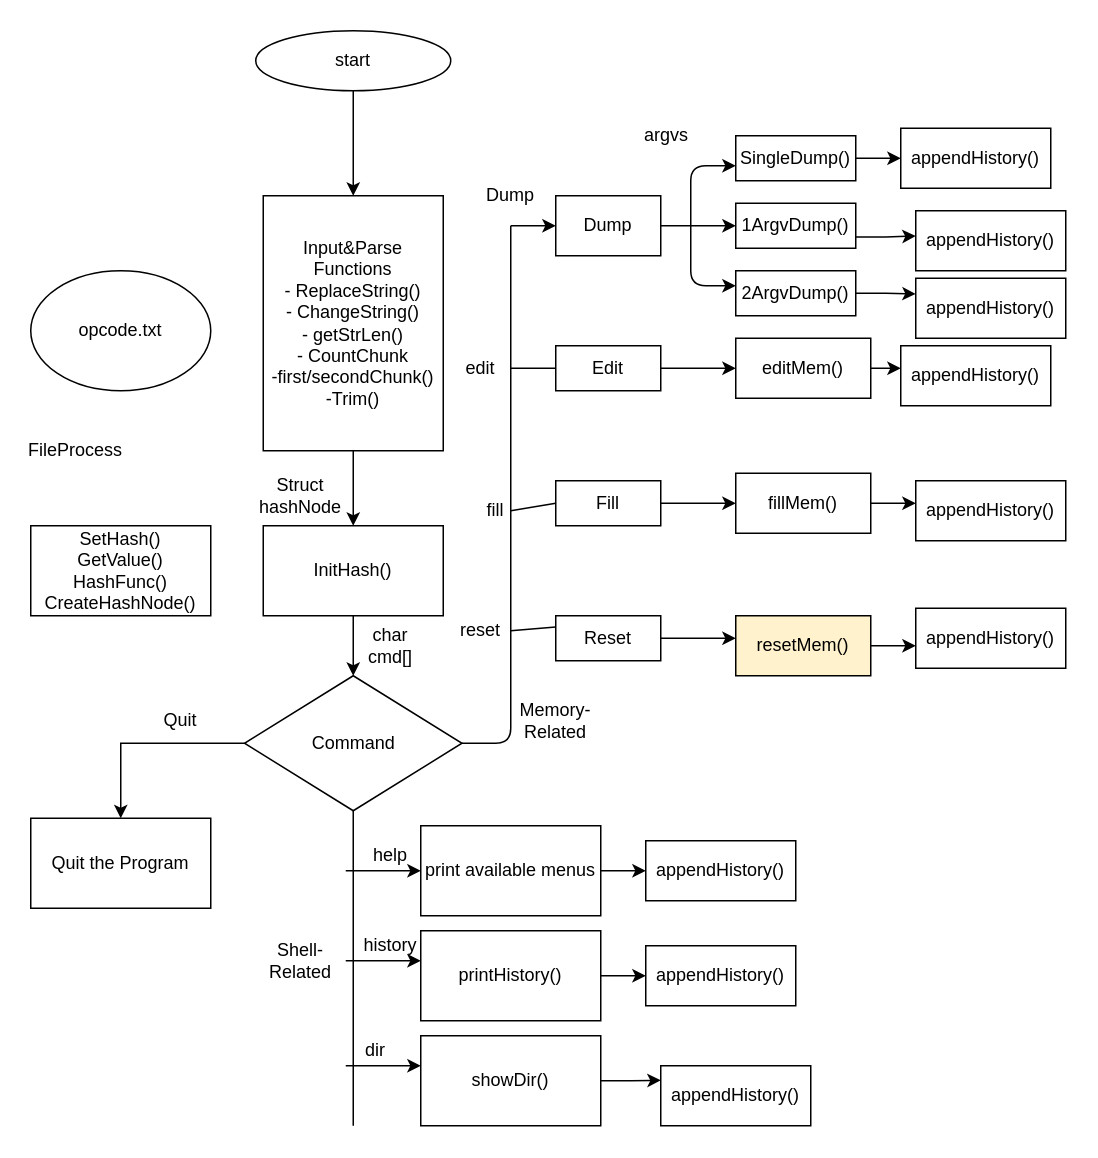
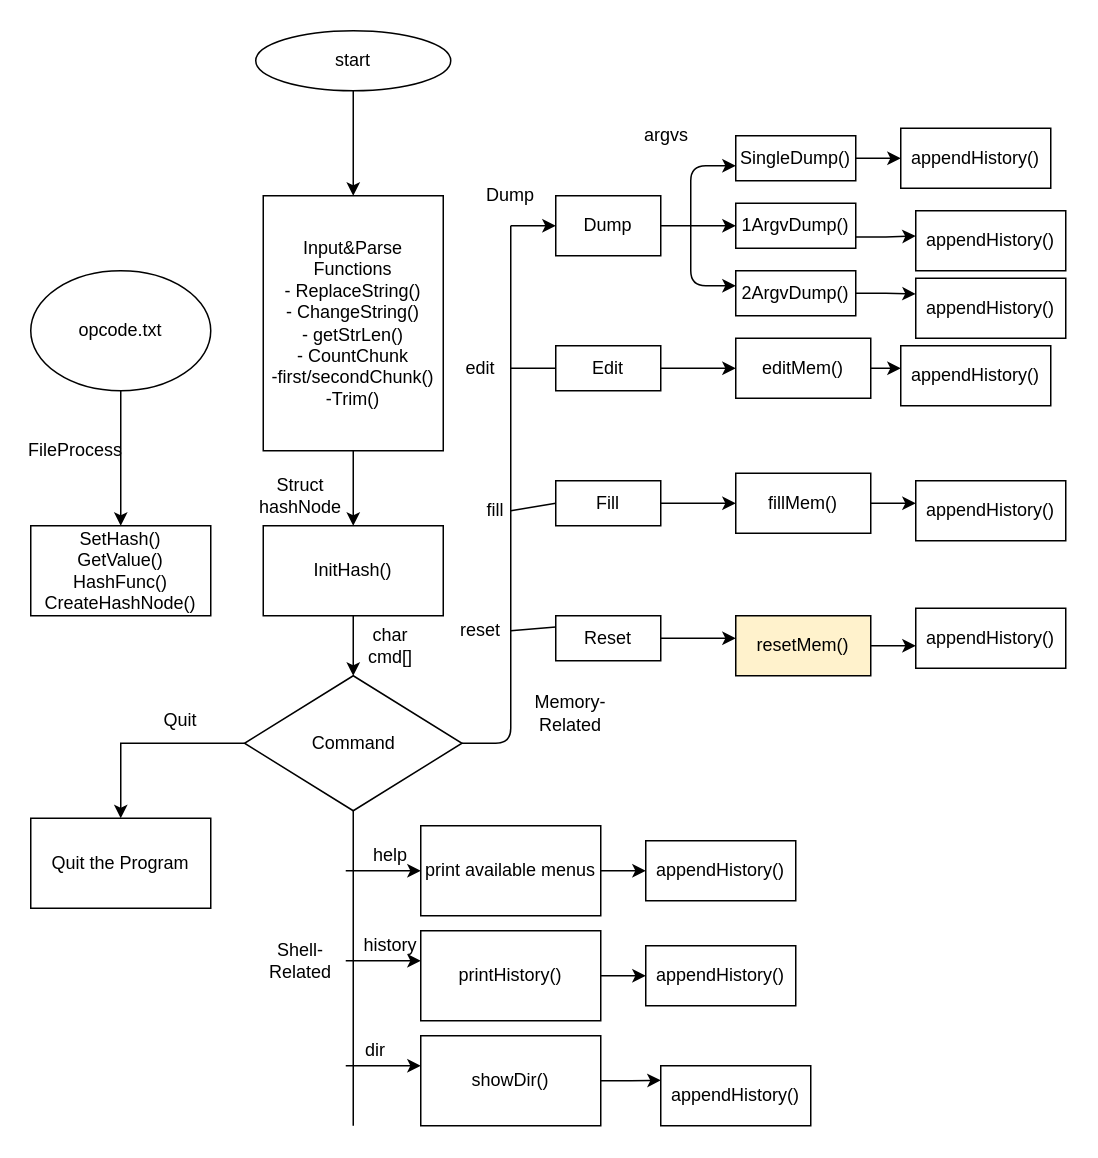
edge "opcode.txt" -> "SetHash() GetValue() HashFunc() CreateHashNode()": added
node "Memory-Related": moved (556, 721) -> (571, 713)
